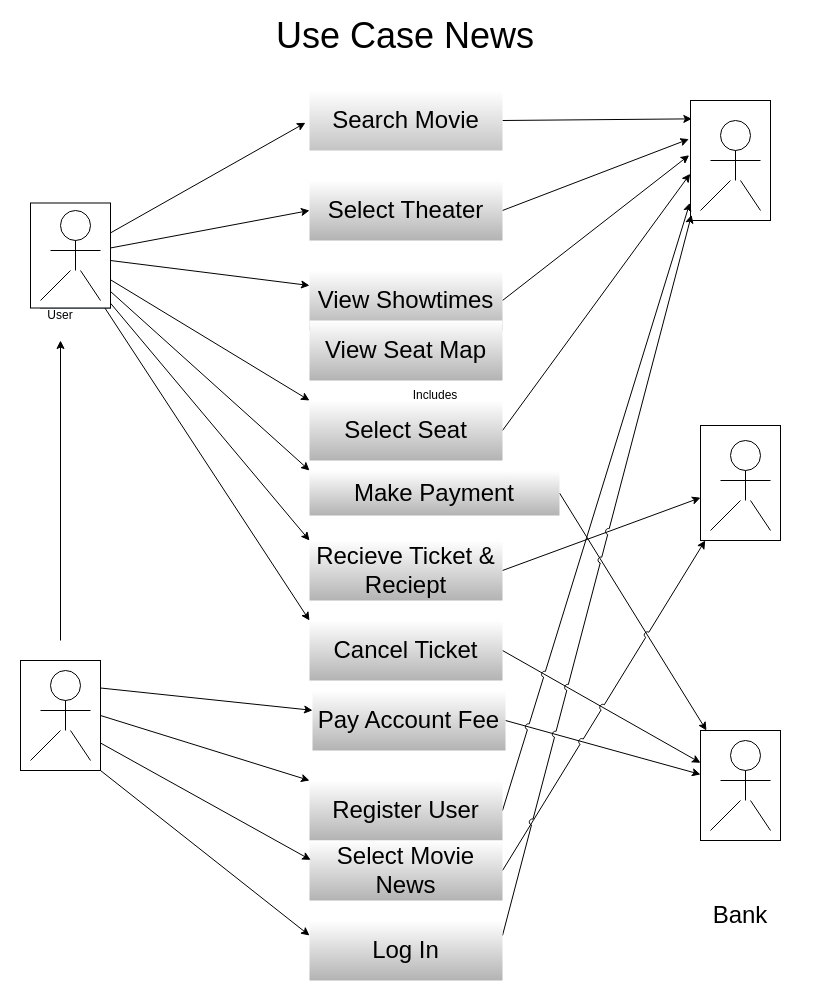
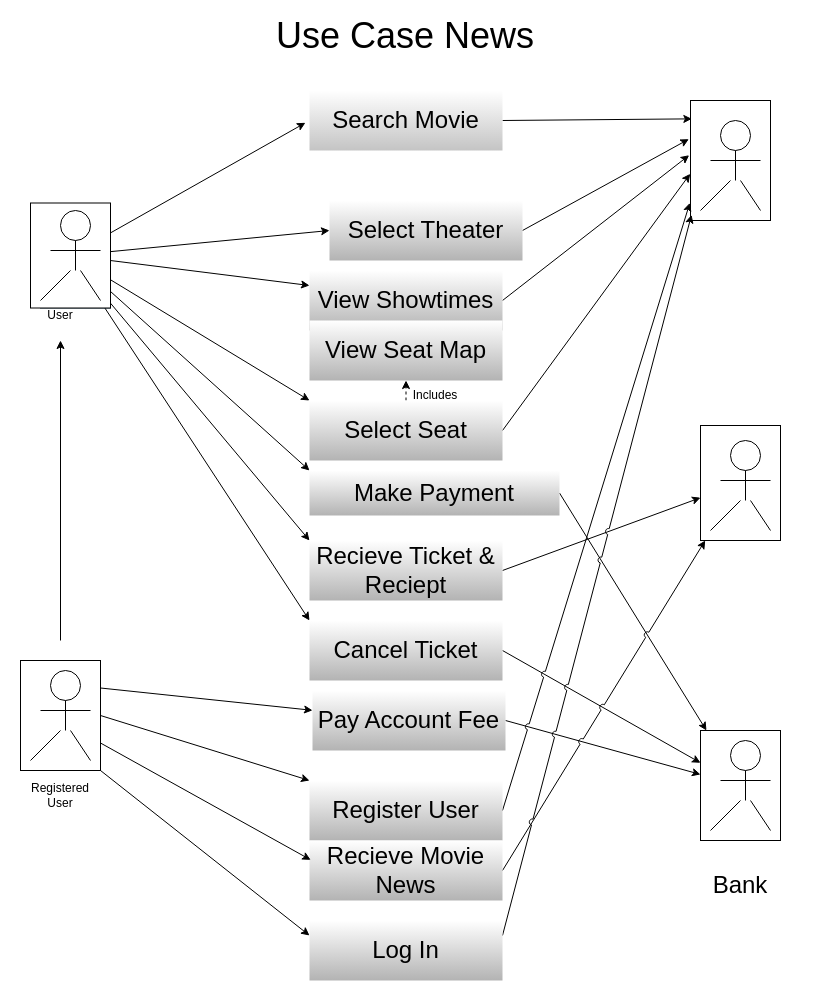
node "Select Theater": moved (406, 211) -> (426, 231)
edge "Select Seat" -> "View Seat Map": added
node "Registered User": added
node "Select Movie News": label "Select Movie News" -> "Recieve Movie News"
node "Bank": moved (741, 916) -> (741, 886)
